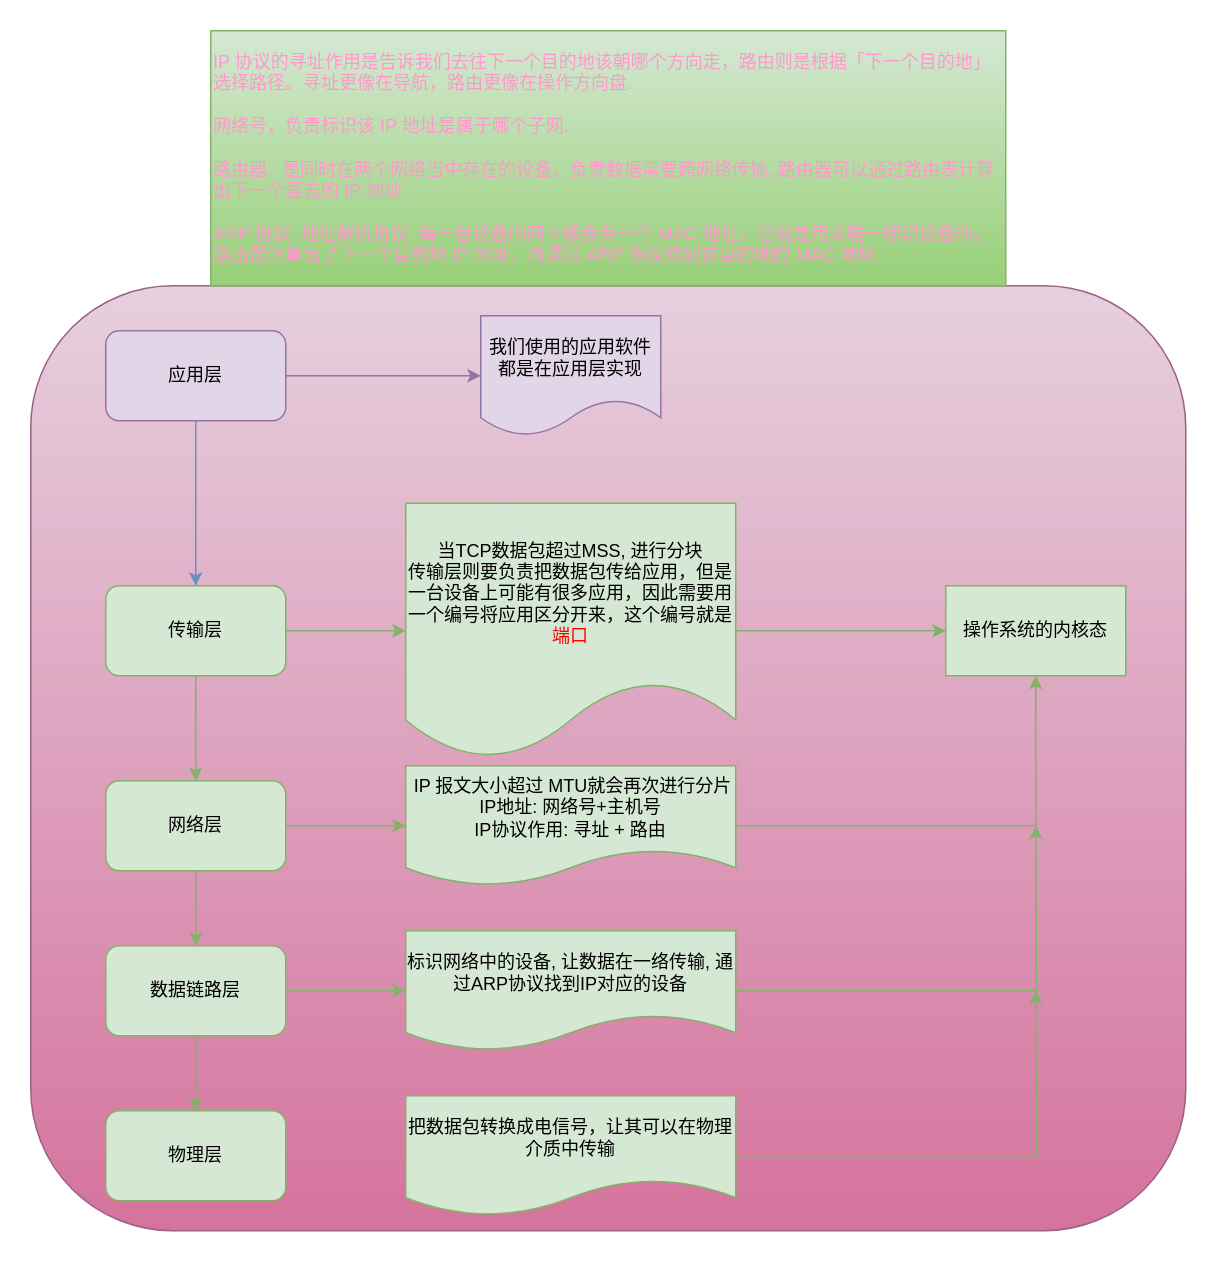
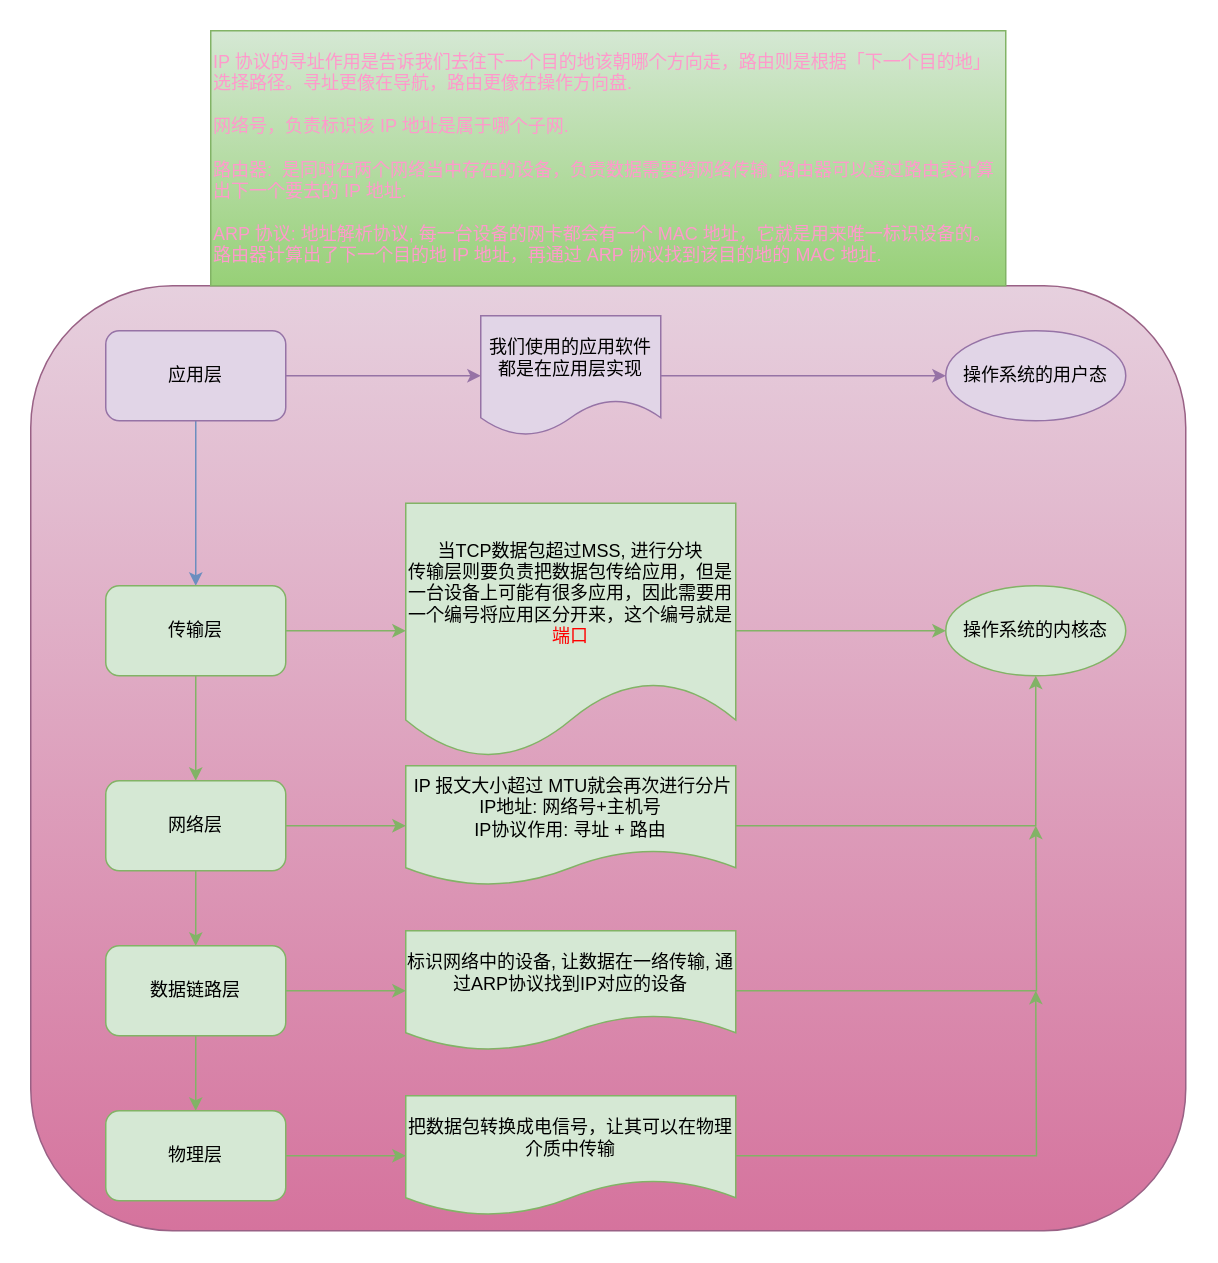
edge "我们使用的应用软件都是在应用层实现" -> "操作系统的用户态": added
node "操作系统的用户态": added
node "操作系统的内核态": shape rectangle -> ellipse
edge "物理层" -> "把数据包转换成电信号，让其可以在物理介质中传输": added
